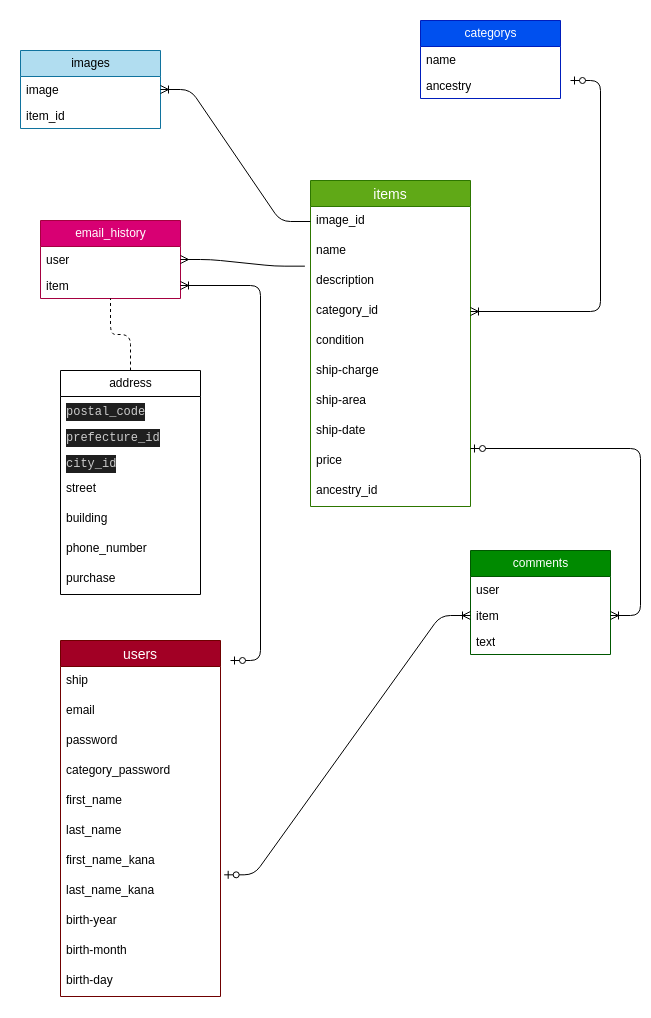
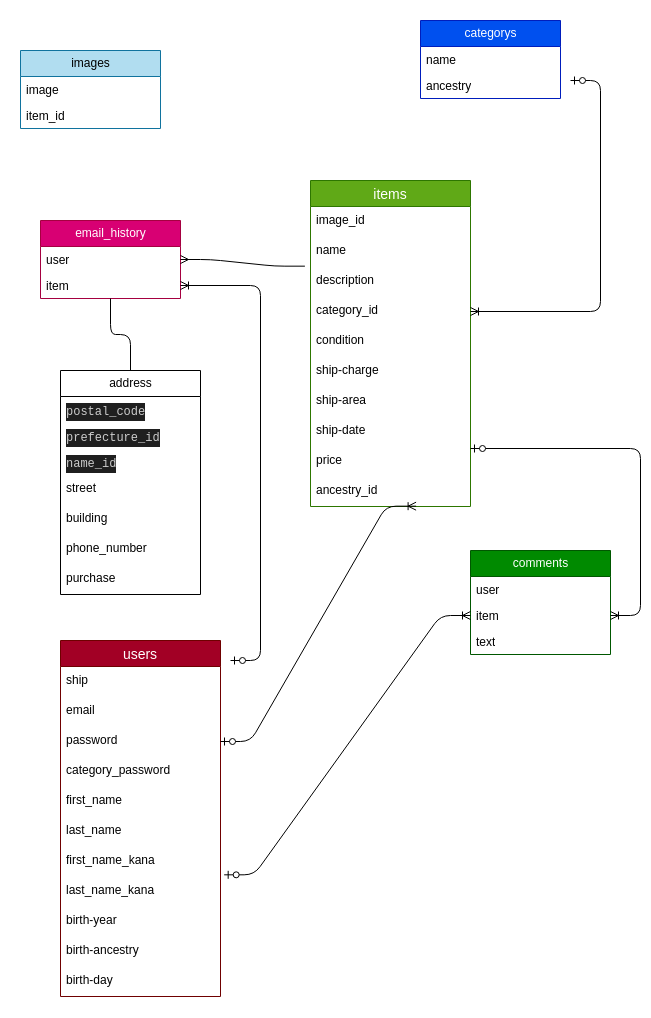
edge "image_id" -> "image": removed
edge "email_history" -- "address": style dashed -> solid
node "city_id": label "city_id" -> "name_id"
edge "ancestry_id" -- "password": added
node "birth-month": label "birth-month" -> "birth-ancestry"
